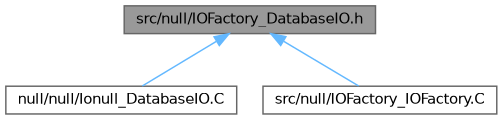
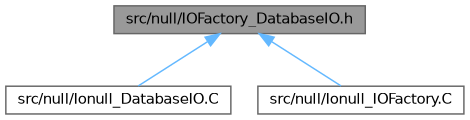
node "null/null/Ionull_DatabaseIO.C": label "null/null/Ionull_DatabaseIO.C" -> "src/null/Ionull_DatabaseIO.C"
node "src/null/IOFactory_IOFactory.C": label "src/null/IOFactory_IOFactory.C" -> "src/null/Ionull_IOFactory.C"
